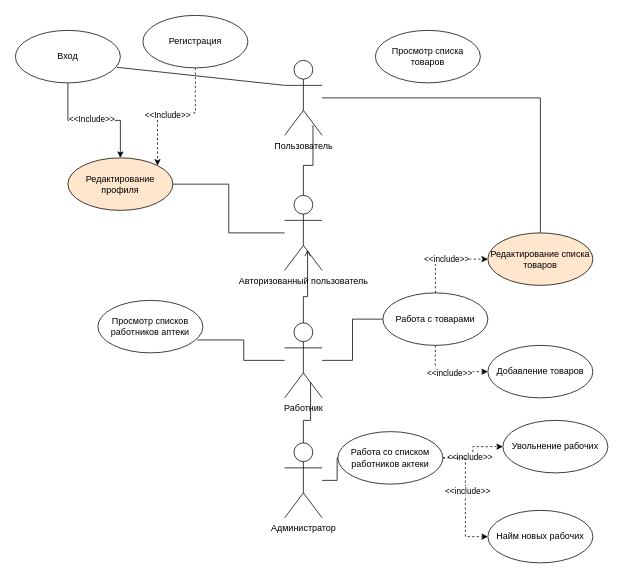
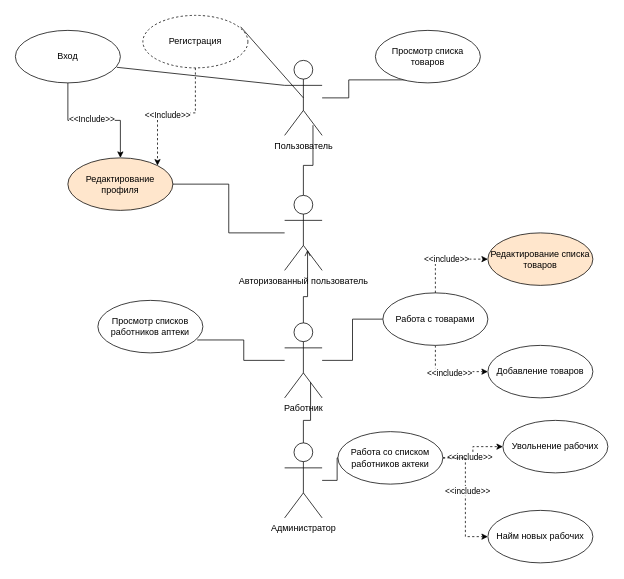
node "Регистрация": style solid -> dashed
edge "Регистрация" -- "Пользователь": added
edge "Пользователь" -- "Редактирование списка товаров": now "Пользователь" -- "Просмотр списка товаров"
